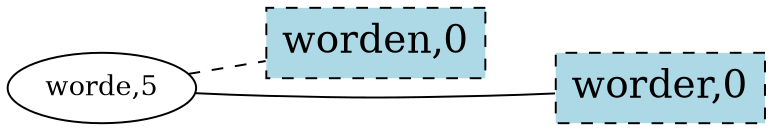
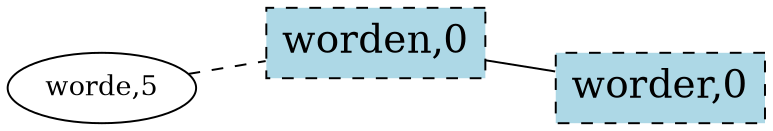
edge "worde,5" -- "worder,0": now "worden,0" -- "worder,0"
